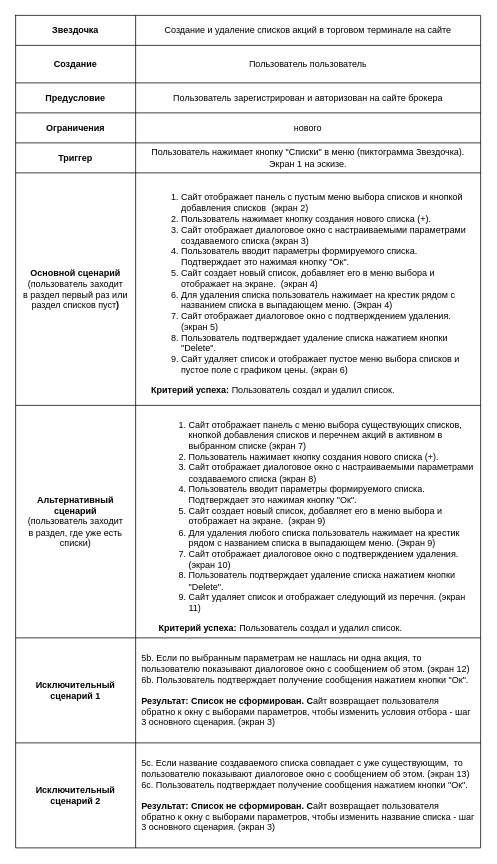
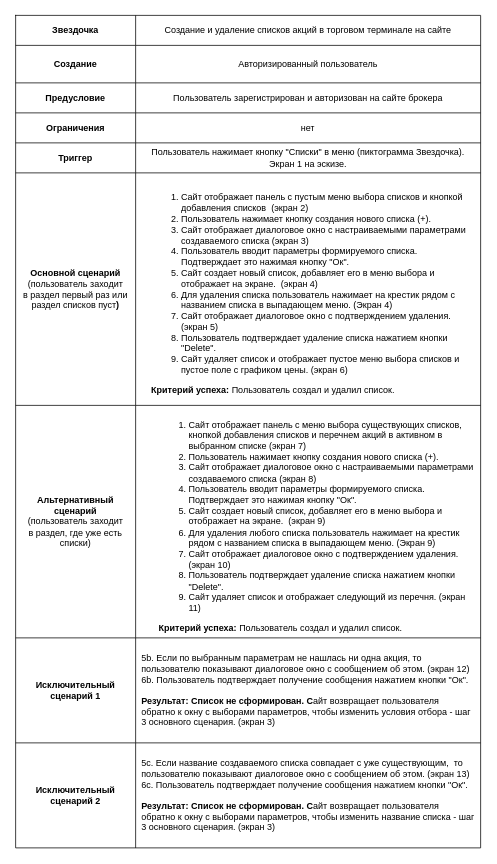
node "Пользователь пользователь": label "Пользователь пользователь" -> "Авторизированный пользователь"
node "нового": label "нового" -> "нет"
